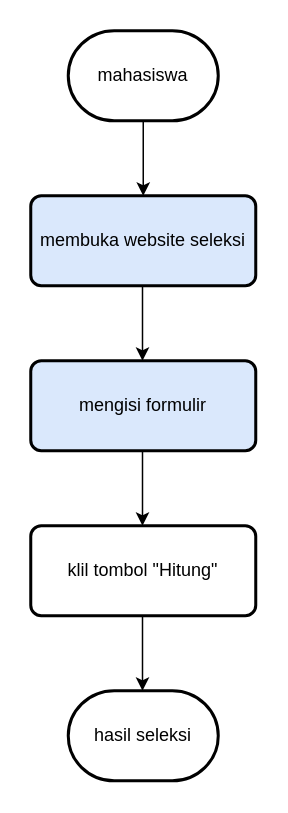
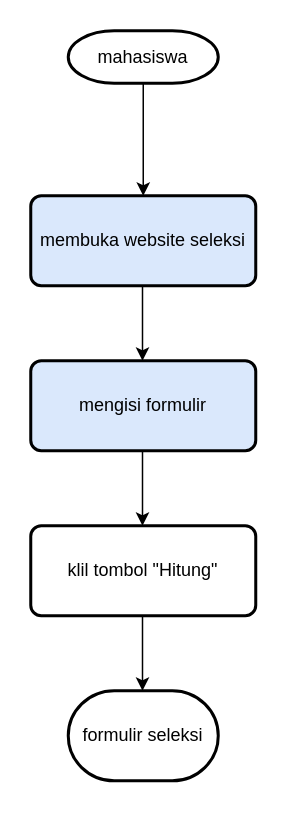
node "mahasiswa": size 150x90 -> 150x53
node "hasil seleksi": label "hasil seleksi" -> "formulir seleksi"
